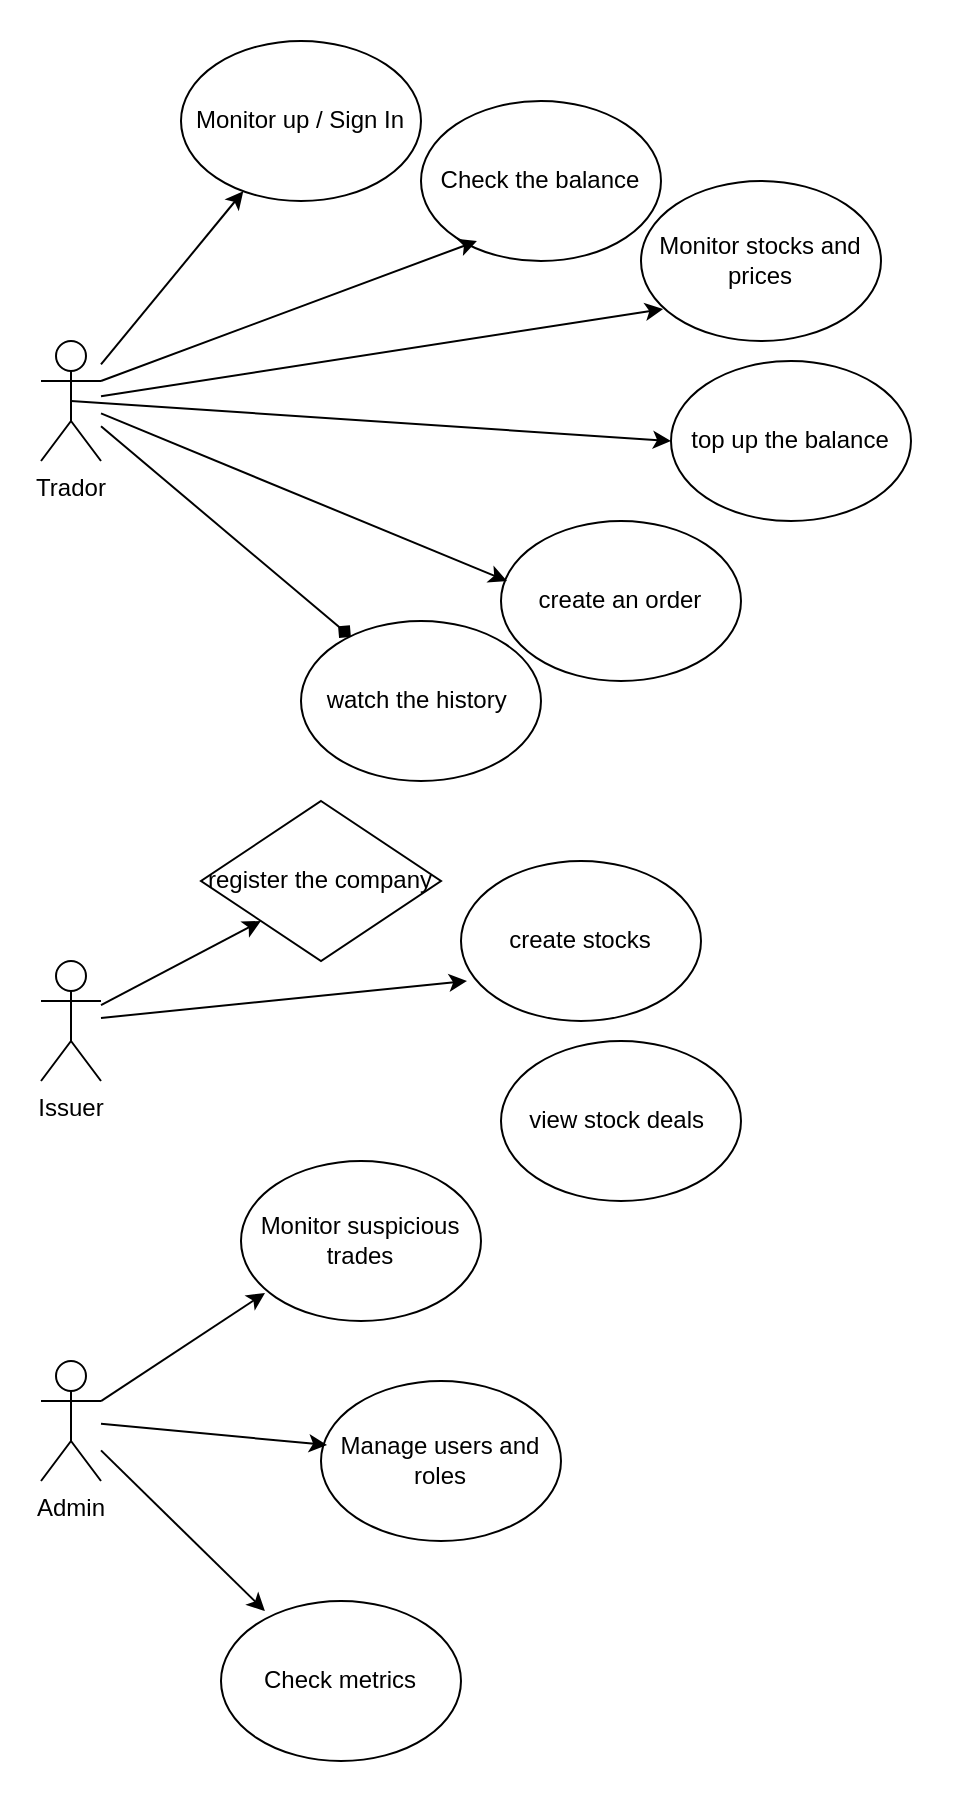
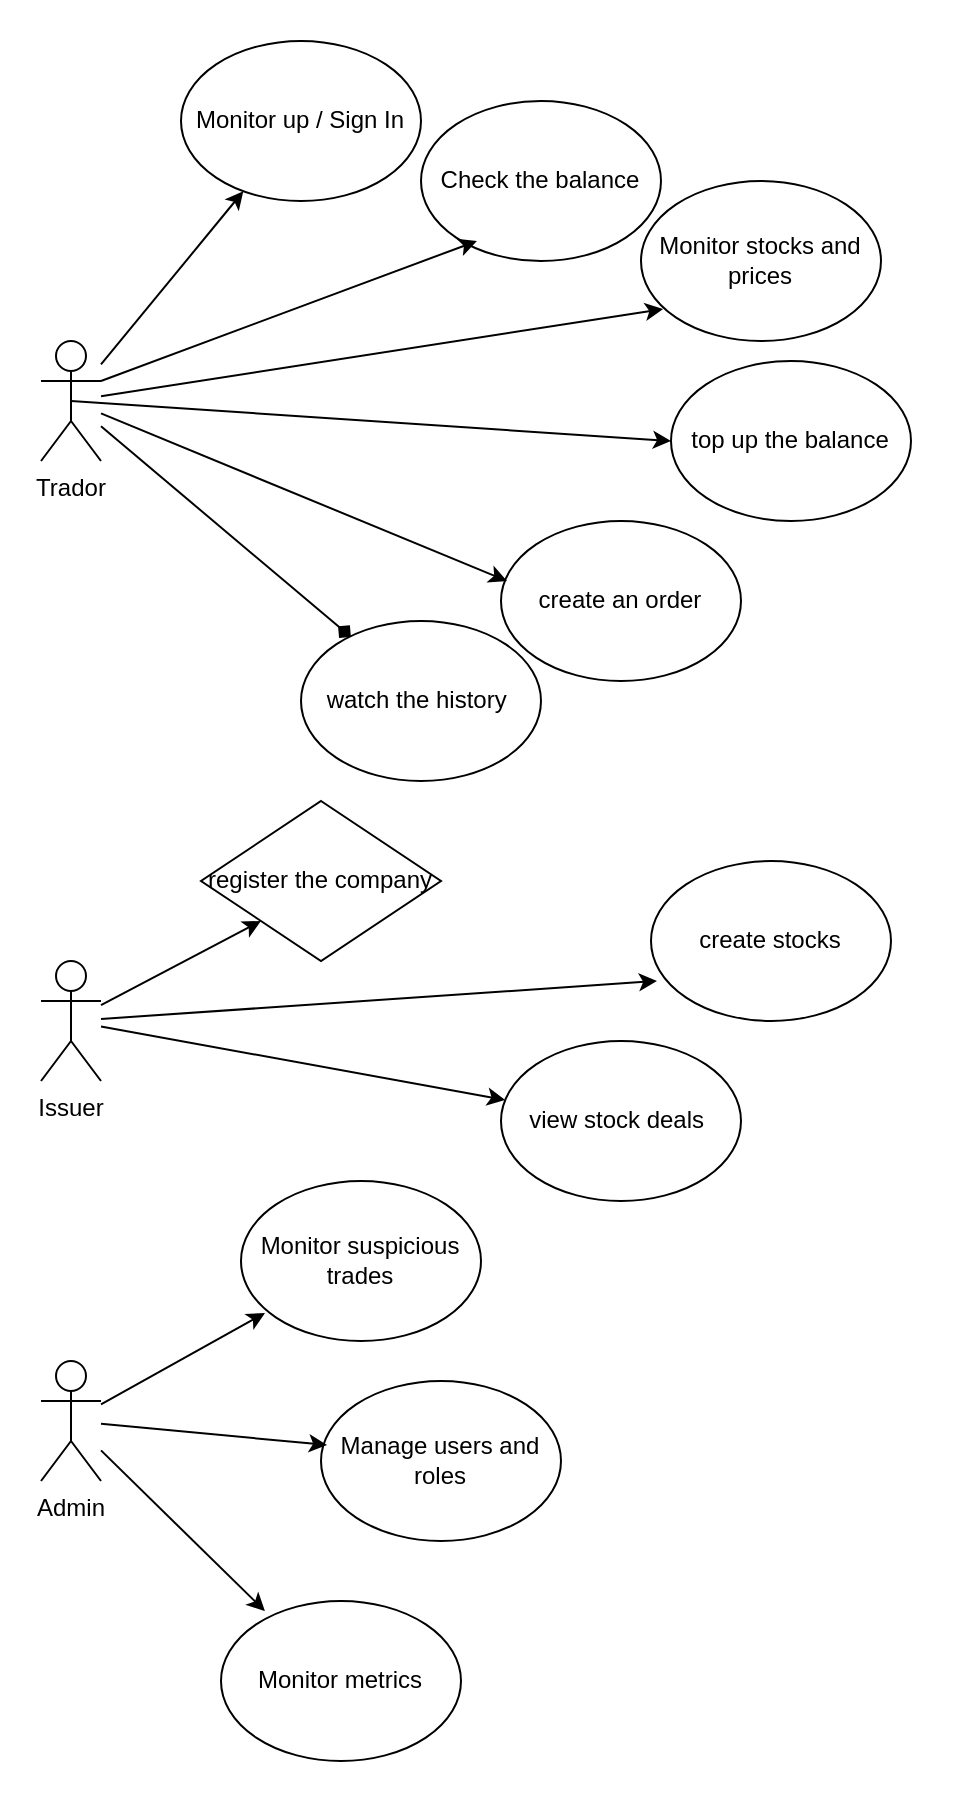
node "create stocks": moved (581, 941) -> (771, 941)
edge "Issuer" -> "view stock deals": added
node "Monitor suspicious trades": moved (361, 1241) -> (361, 1261)
node "Check metrics": label "Check metrics" -> "Monitor metrics"
